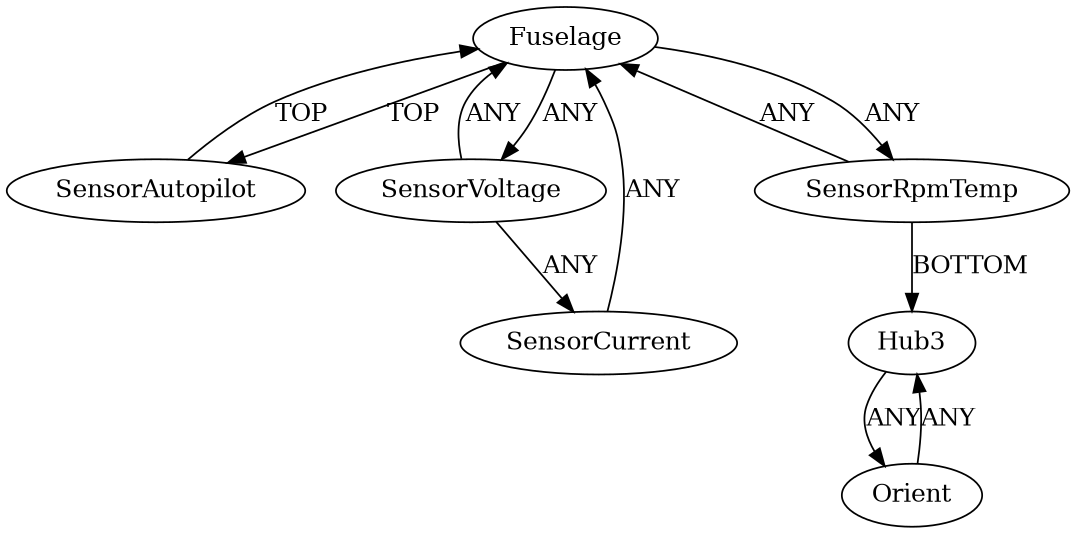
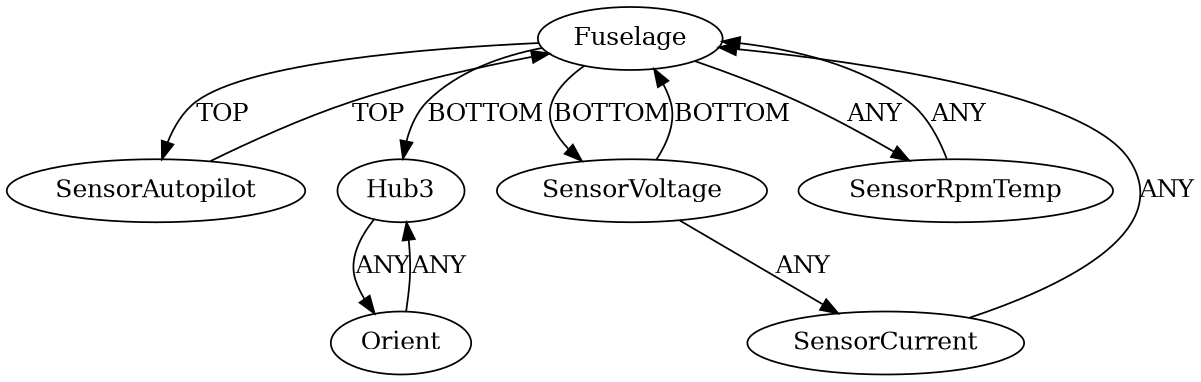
edge "SensorVoltage" -> "Fuselage": label "ANY" -> "BOTTOM"
edge "Fuselage" -> "SensorVoltage": label "ANY" -> "BOTTOM"
edge "SensorRpmTemp" -> "Hub3": now "Fuselage" -> "Hub3"
